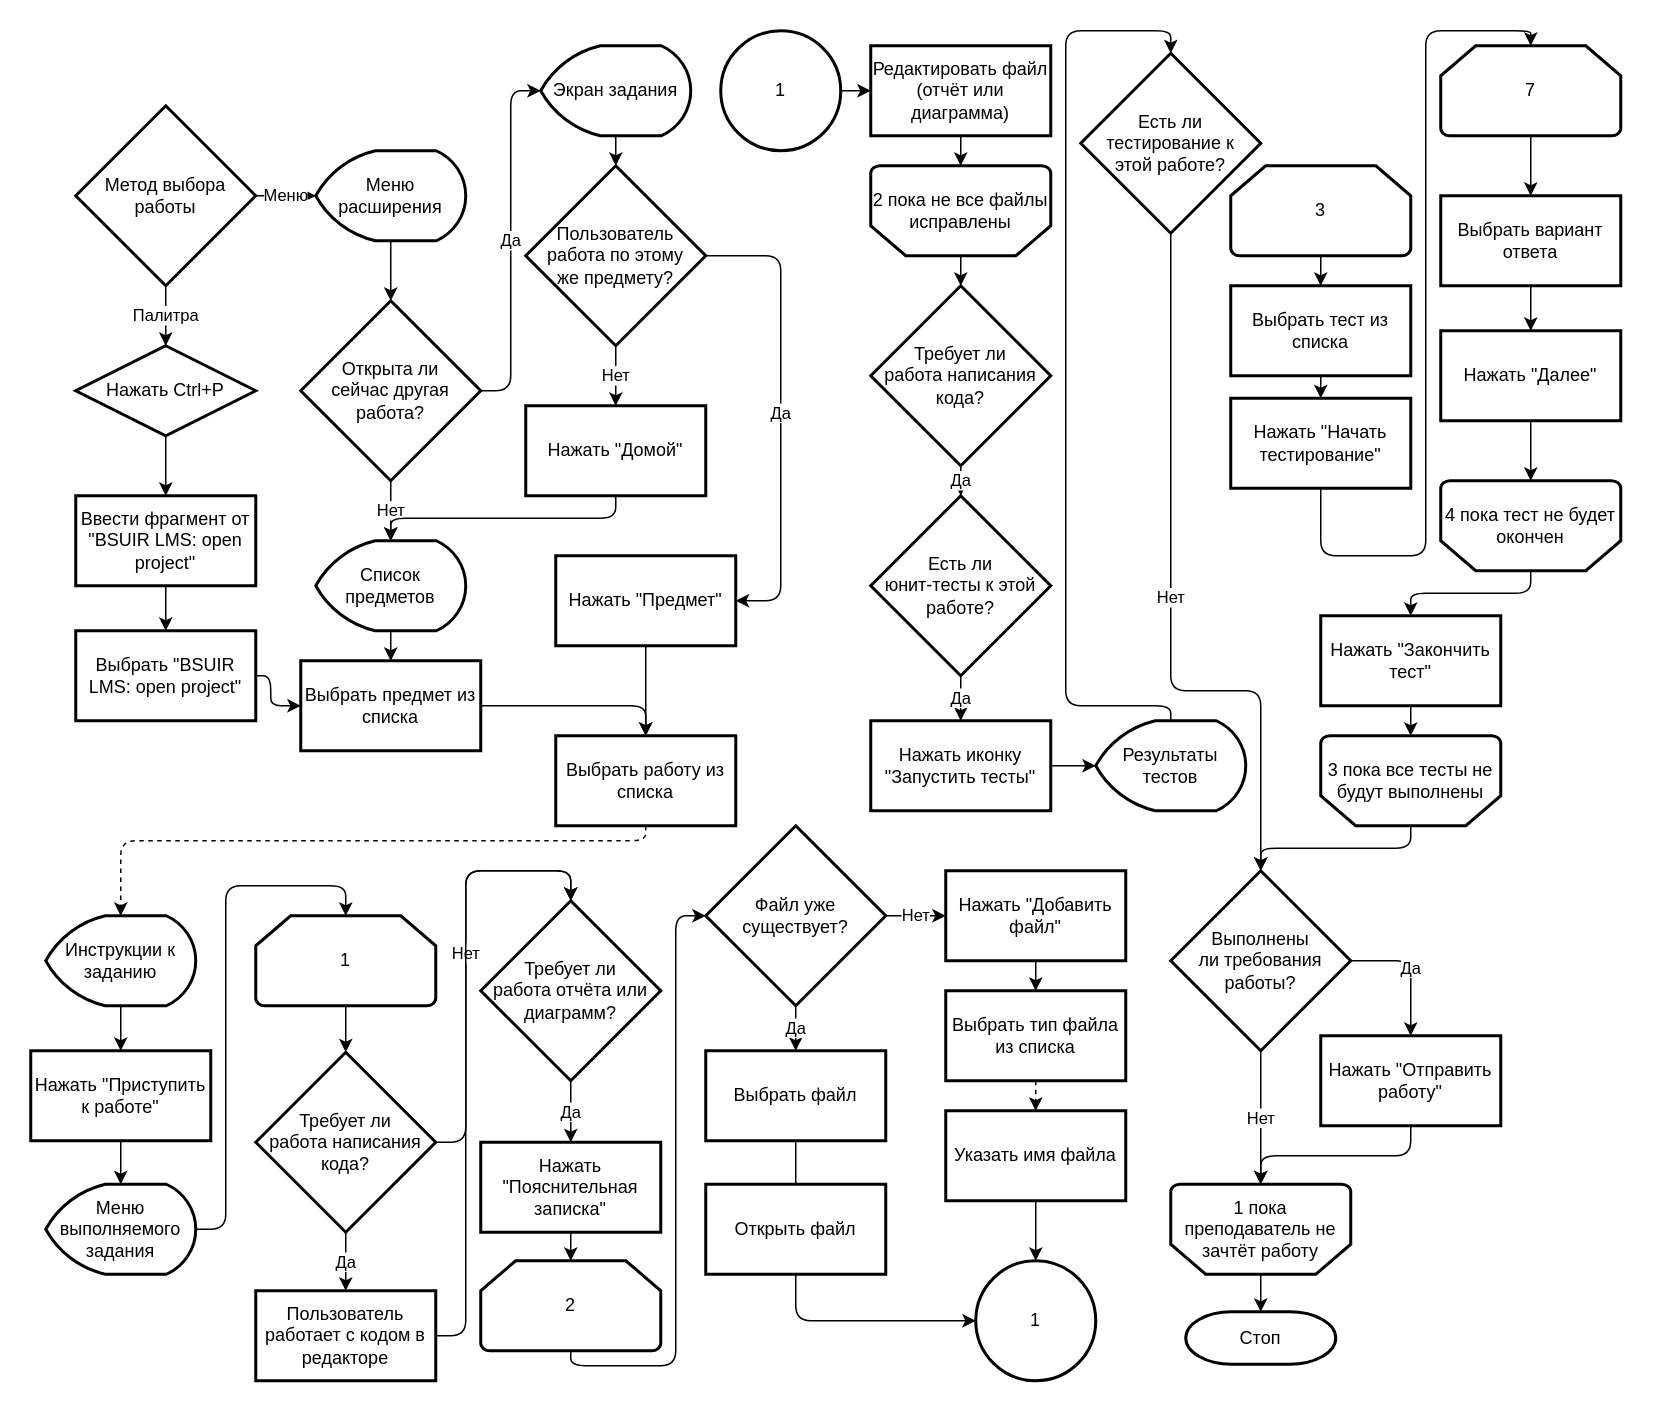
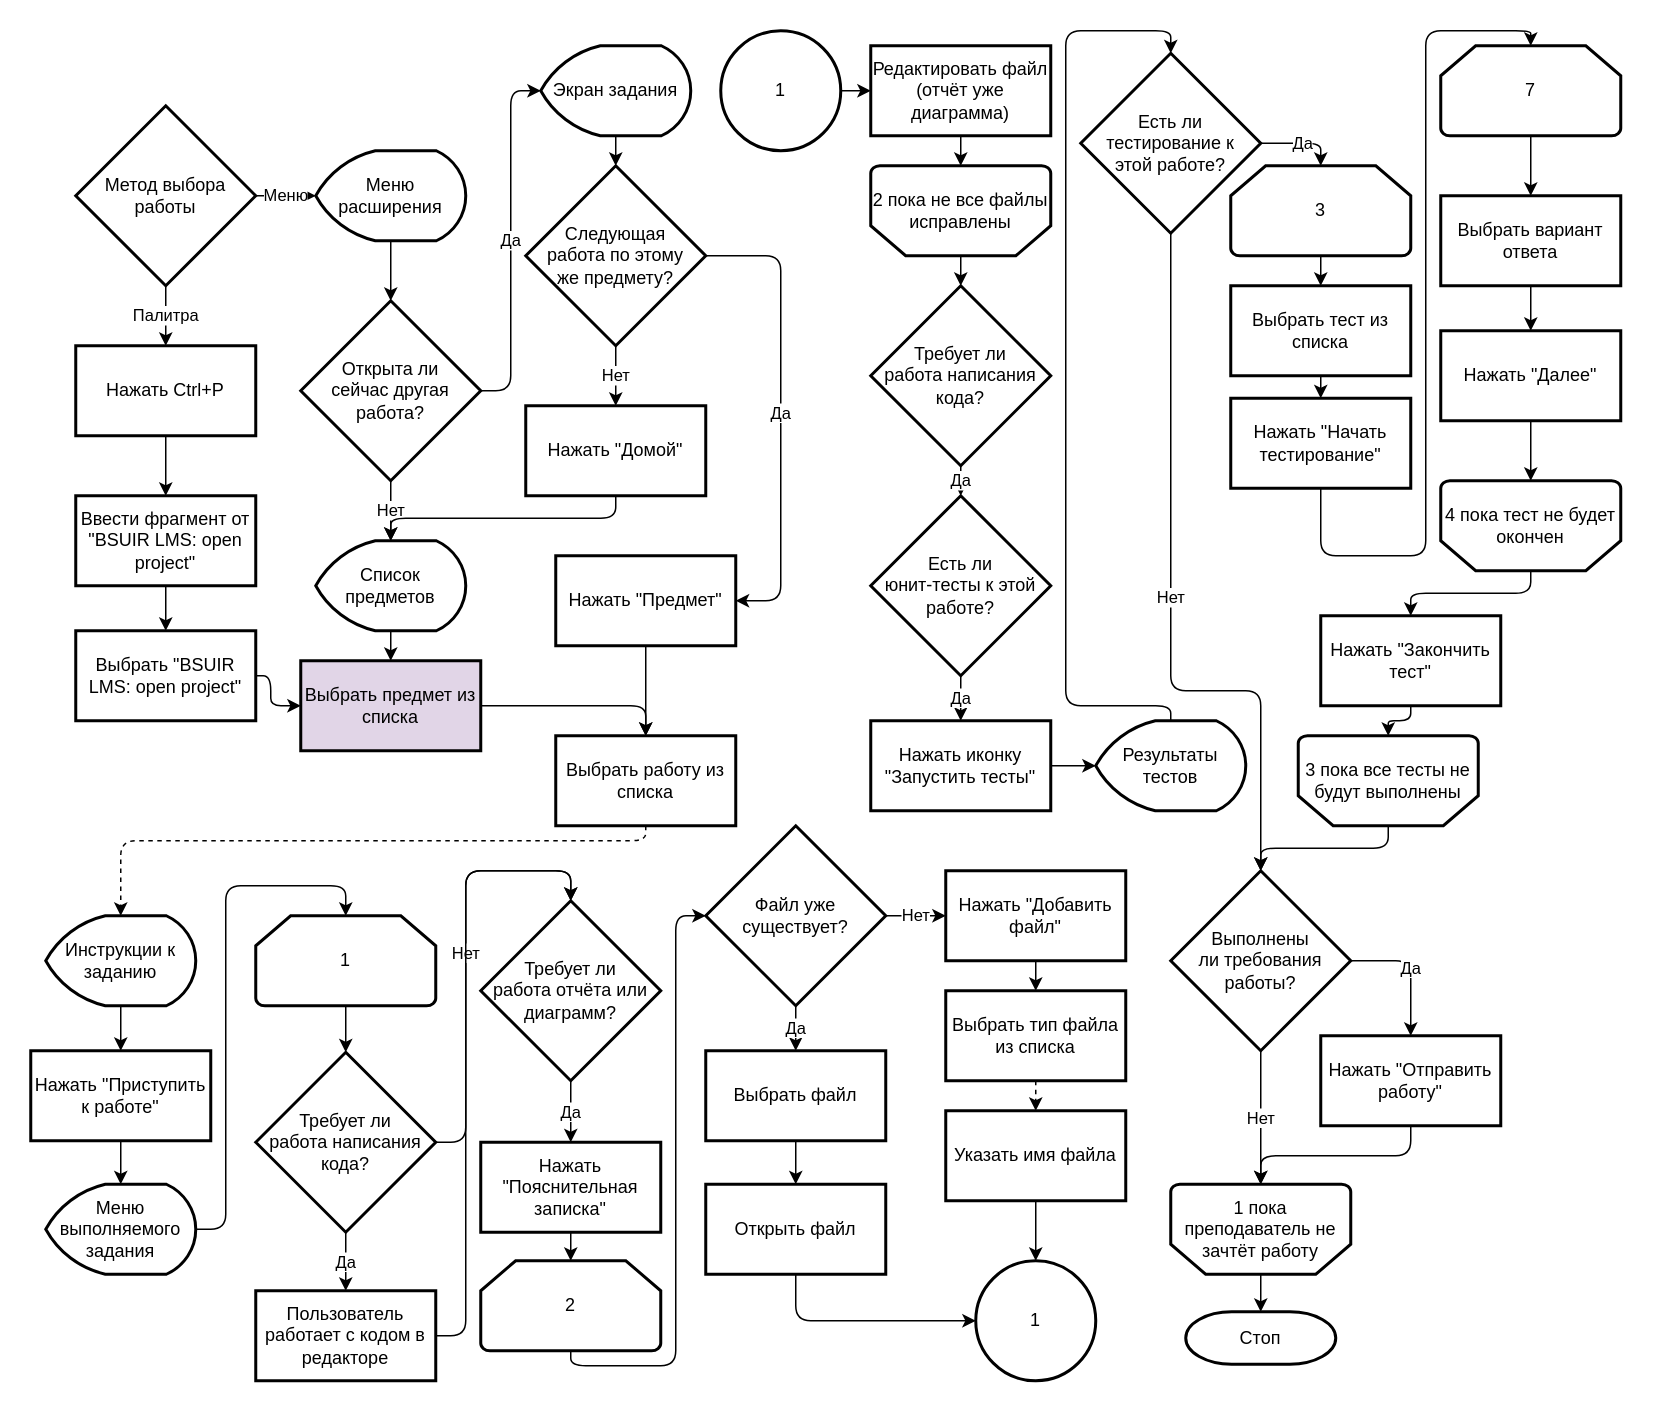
node "Редактировать файл (отчёт или диаграмма)": label "Редактировать файл (отчёт или диаграмма)" -> "Редактировать файл (отчёт уже диаграмма)"
edge "Есть ли тестирование к этой работе?" -> "3": added, label "Да"
node "Пользователь работа по этому же предмету?": label "Пользователь работа по этому же предмету?" -> "Следующая работа по этому же предмету?"
node "Нажать Ctrl+P": shape diamond -> rectangle
node "Выбрать предмет из списка": fillcolor #ffffff -> #e1d5e7
node "3 пока все тесты не будут выполнены": moved (1411, 781) -> (1388, 781)
edge "Выбрать файл" -- "Открыть файл": arrowhead none -> classic
